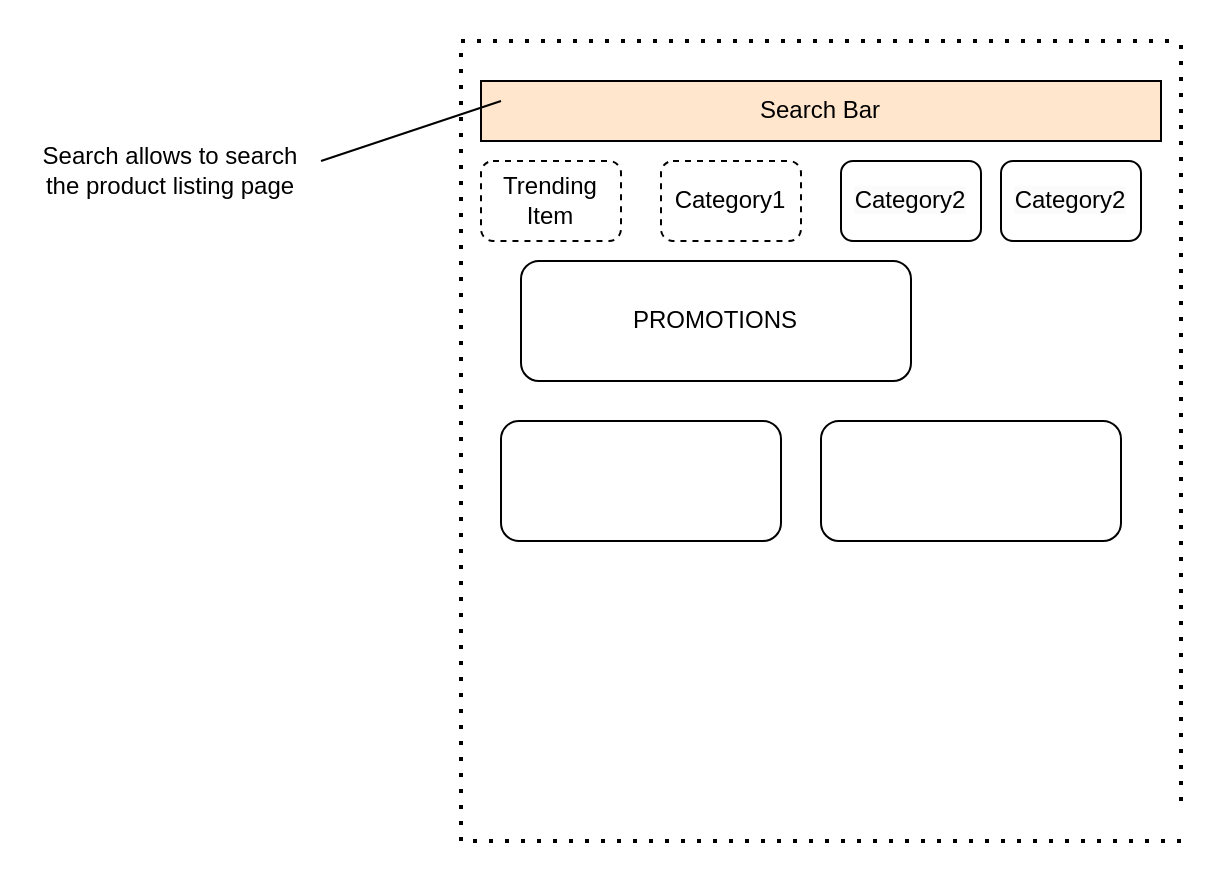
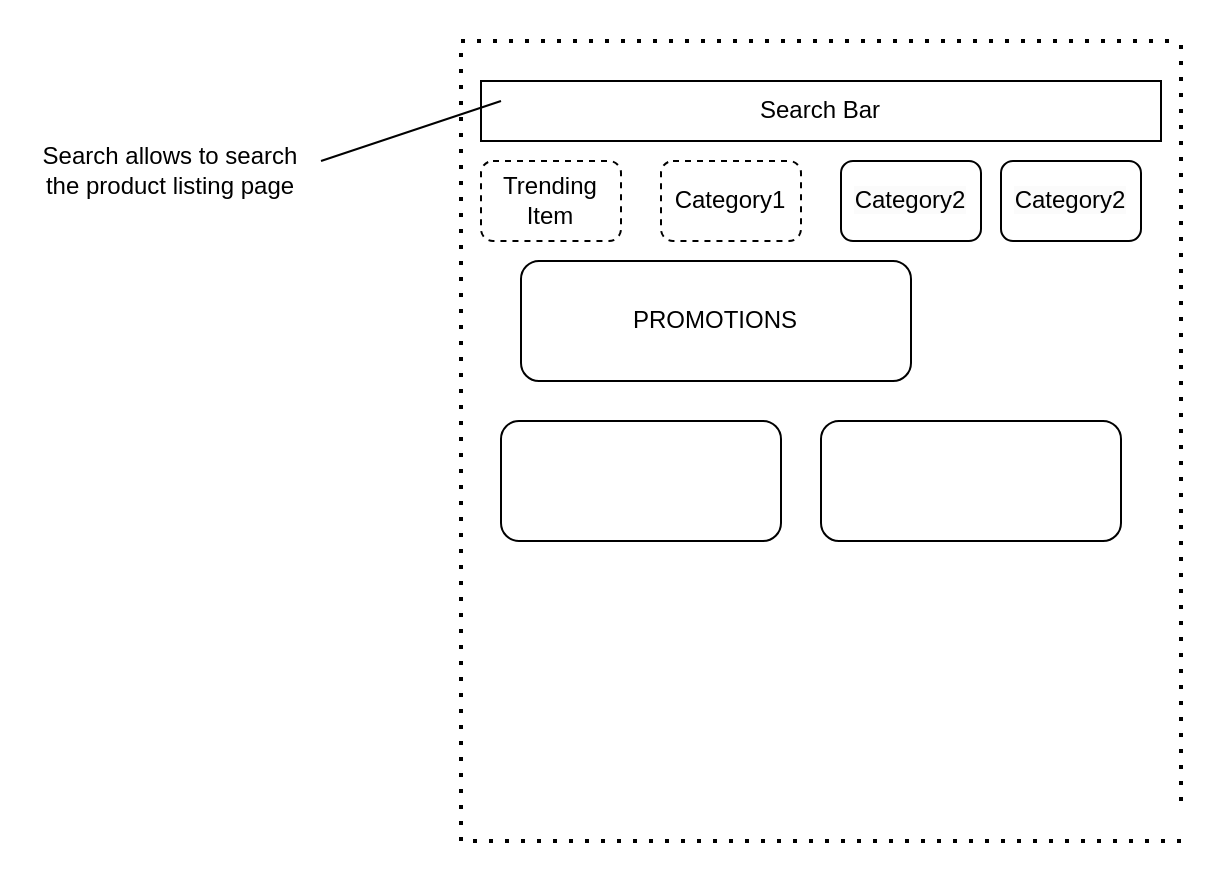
node "Search Bar": fillcolor #ffe6cc -> #ffffff
